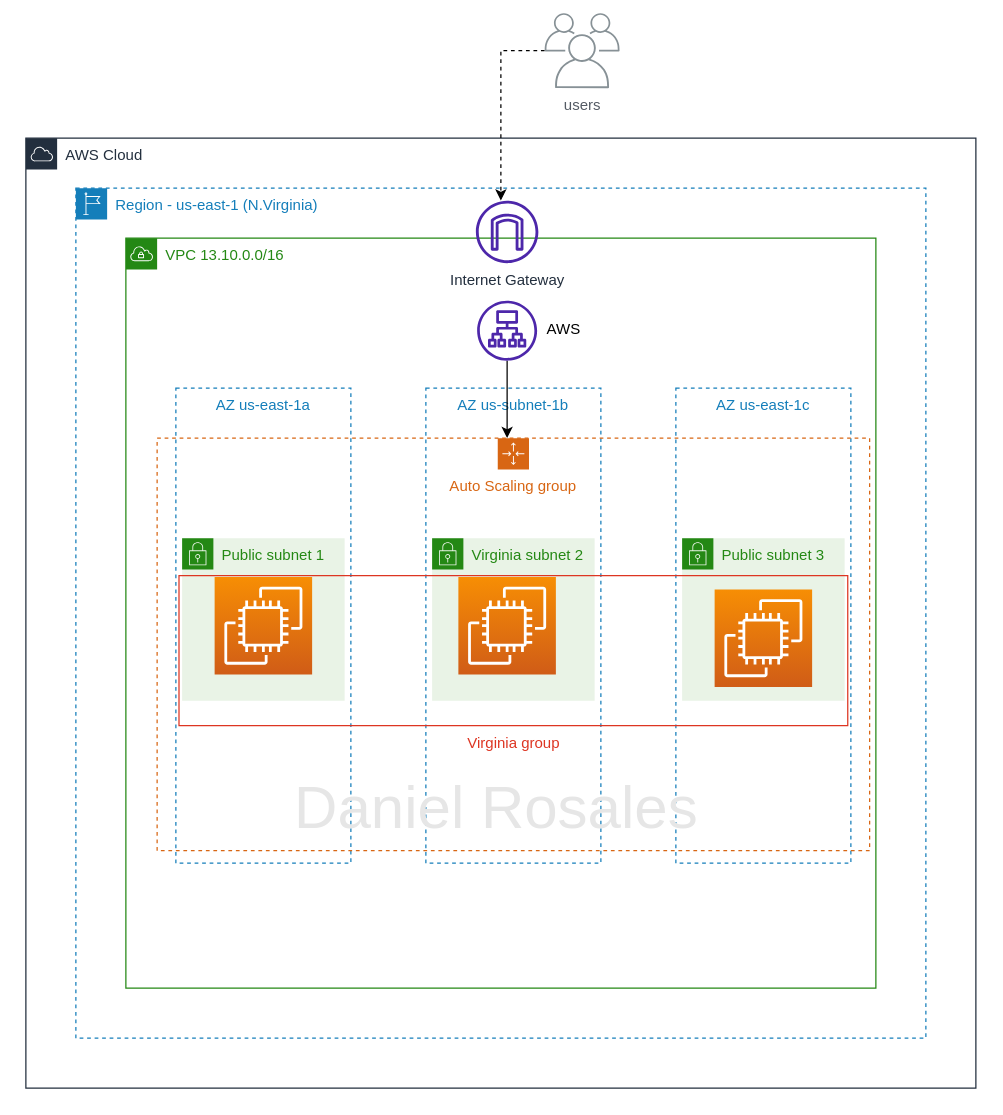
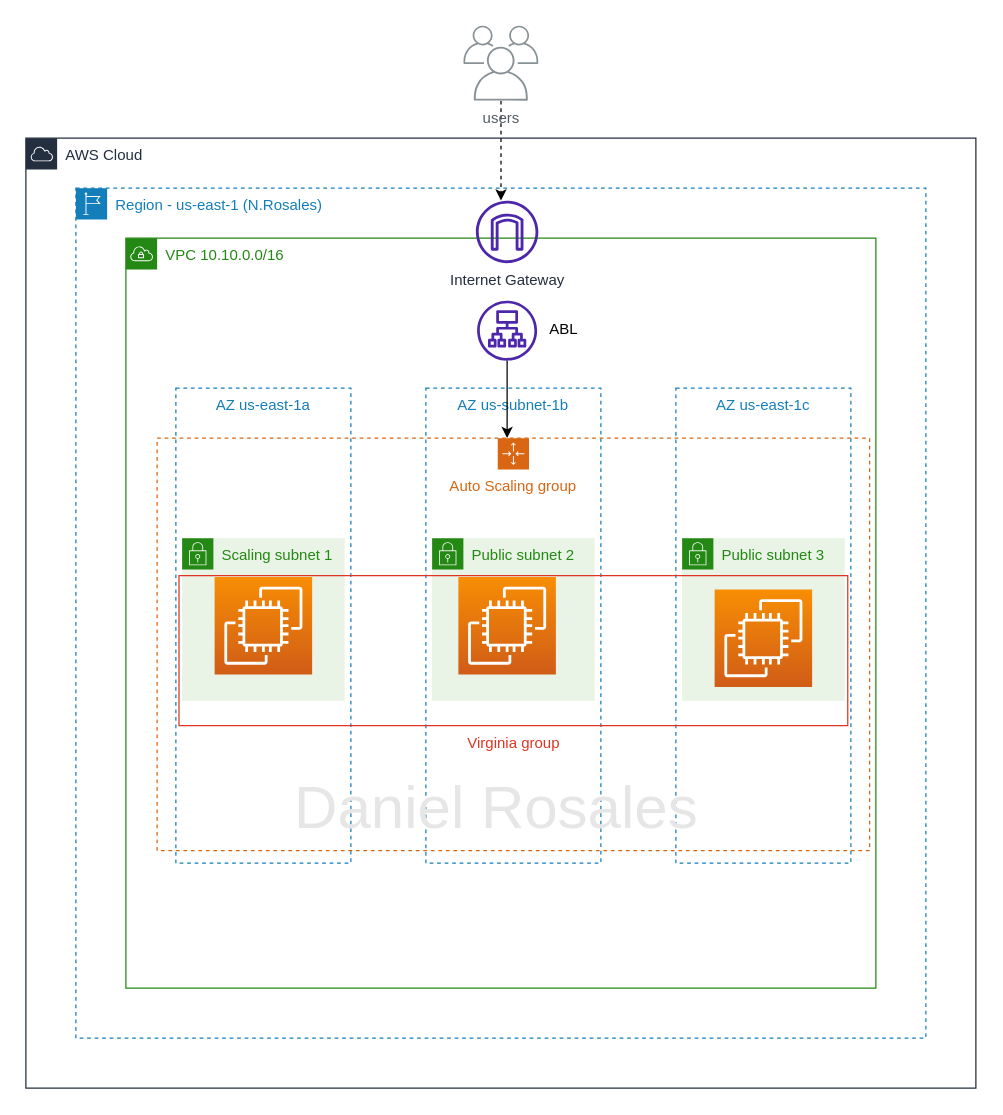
node "users": moved (582, 51) -> (501, 63)
node "Region - us-east-1 (N.Virginia)": label "Region - us-east-1 (N.Virginia)" -> "Region - us-east-1 (N.Rosales)"
node "VPC 13.10.0.0/16": label "VPC 13.10.0.0/16" -> "VPC 10.10.0.0/16"
node "AWS": label "AWS" -> "ABL"
node "Public subnet 1": label "Public subnet 1" -> "Scaling subnet 1"
node "Virginia subnet 2": label "Virginia subnet 2" -> "Public subnet 2"
